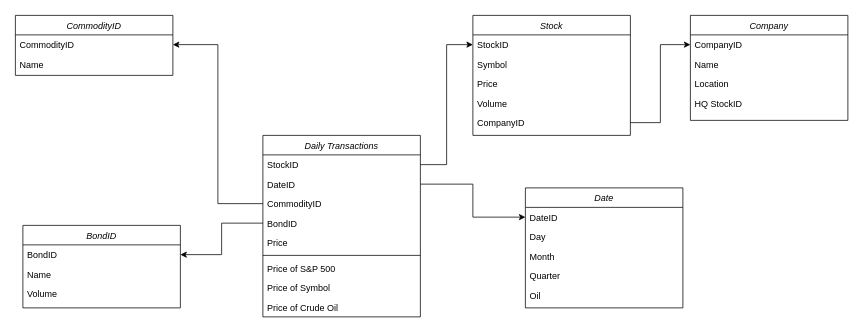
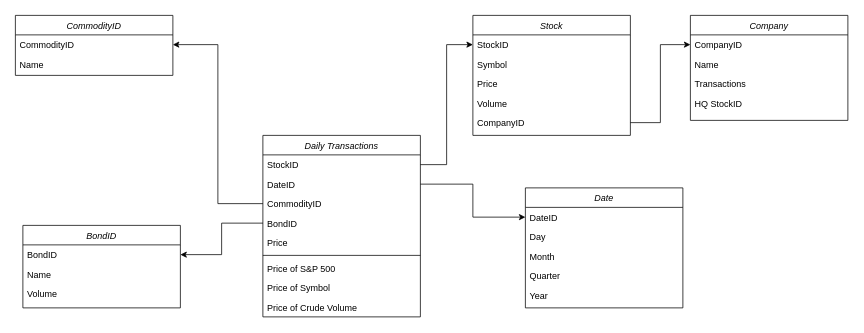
node "Location": label "Location" -> "Transactions"
node "Oil": label "Oil" -> "Year"
node "Price of Crude Oil": label "Price of Crude Oil" -> "Price of Crude Volume"
